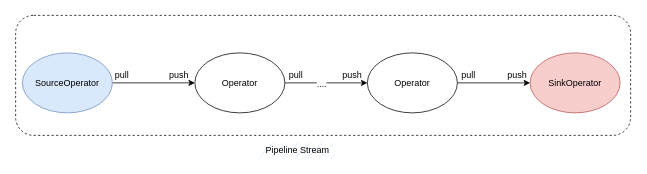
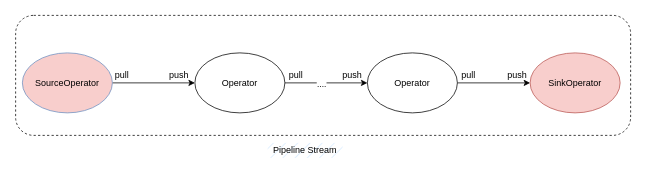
node "SourceOperator": fillcolor #dae8fc -> #f8cecc
node "Pipeline Stream": moved (297, 150) -> (305, 150)
